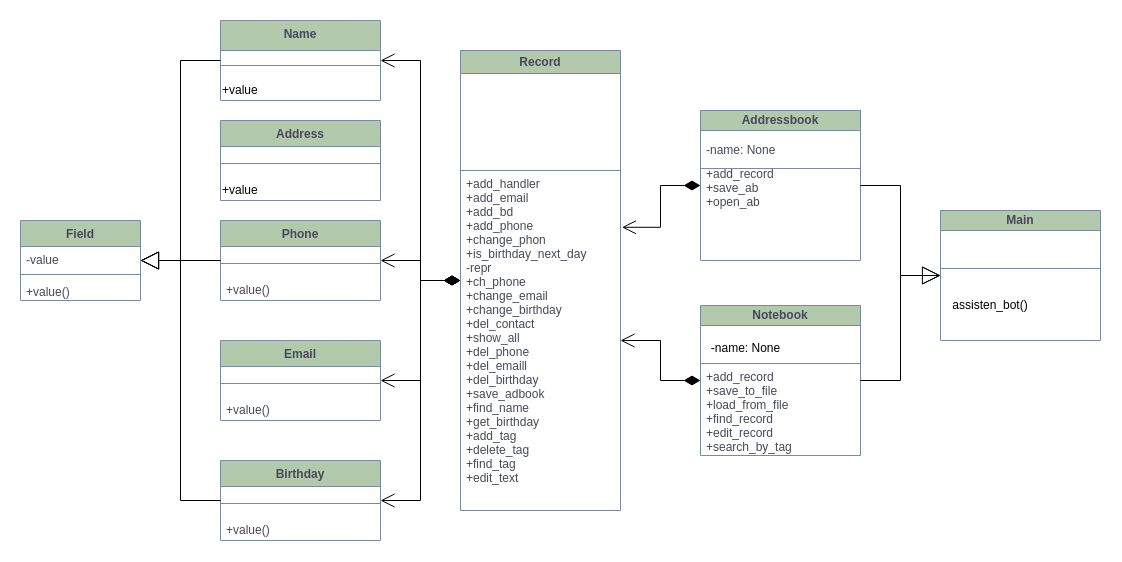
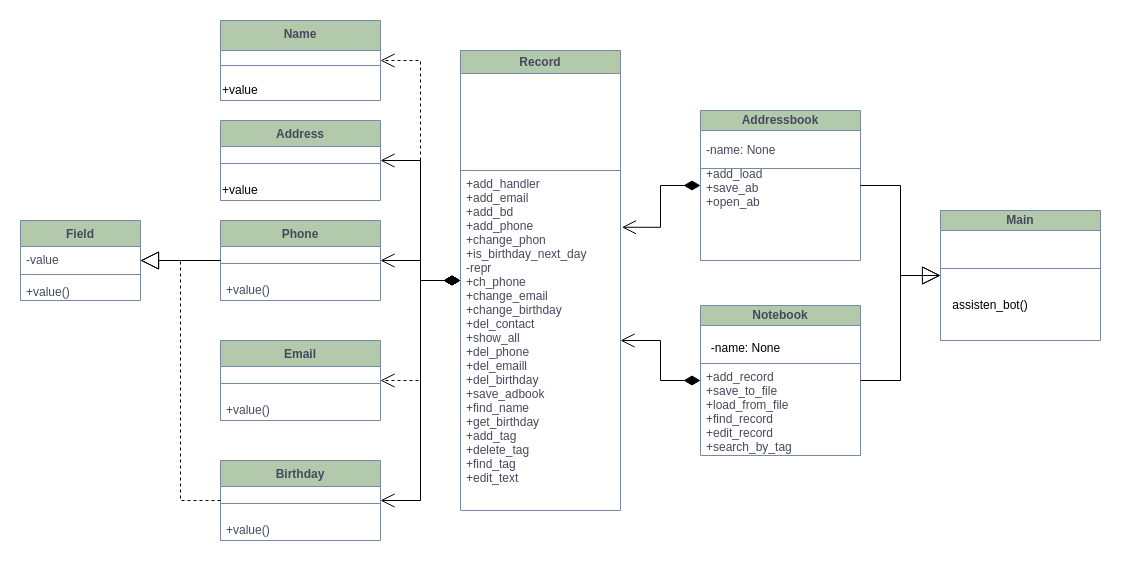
edge "Name" -- "Record": style solid -> dashed
edge "Name" -> "Field": removed
edge "Address" -- "Record": added
node "+add_record +save_ab +open_ab": label "+add_record +save_ab +open_ab" -> "+add_load +save_ab +open_ab"
edge "Record" -- "Email": style solid -> dashed
edge "Birthday" -> "Field": style solid -> dashed
